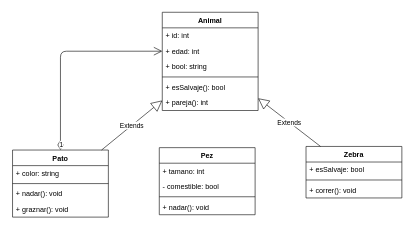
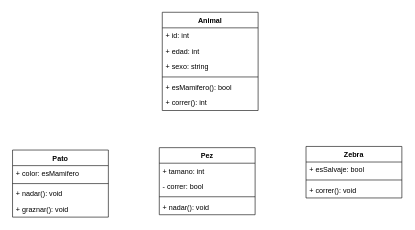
edge "+ edad: int" -- "Pato": removed, label "1"
node "+ bool: string": label "+ bool: string" -> "+ sexo: string"
node "+ esSalvaje(): bool": label "+ esSalvaje(): bool" -> "+ esMamifero(): bool"
node "+ pareja(): int": label "+ pareja(): int" -> "+ correr(): int"
edge "Zebra" -> "Animal": removed, label "Extends"
edge "Pato" -> "Animal": removed, label "Extends"
node "+ color: string": label "+ color: string" -> "+ color: esMamifero"
node "- comestible: bool": label "- comestible: bool" -> "- correr: bool"
